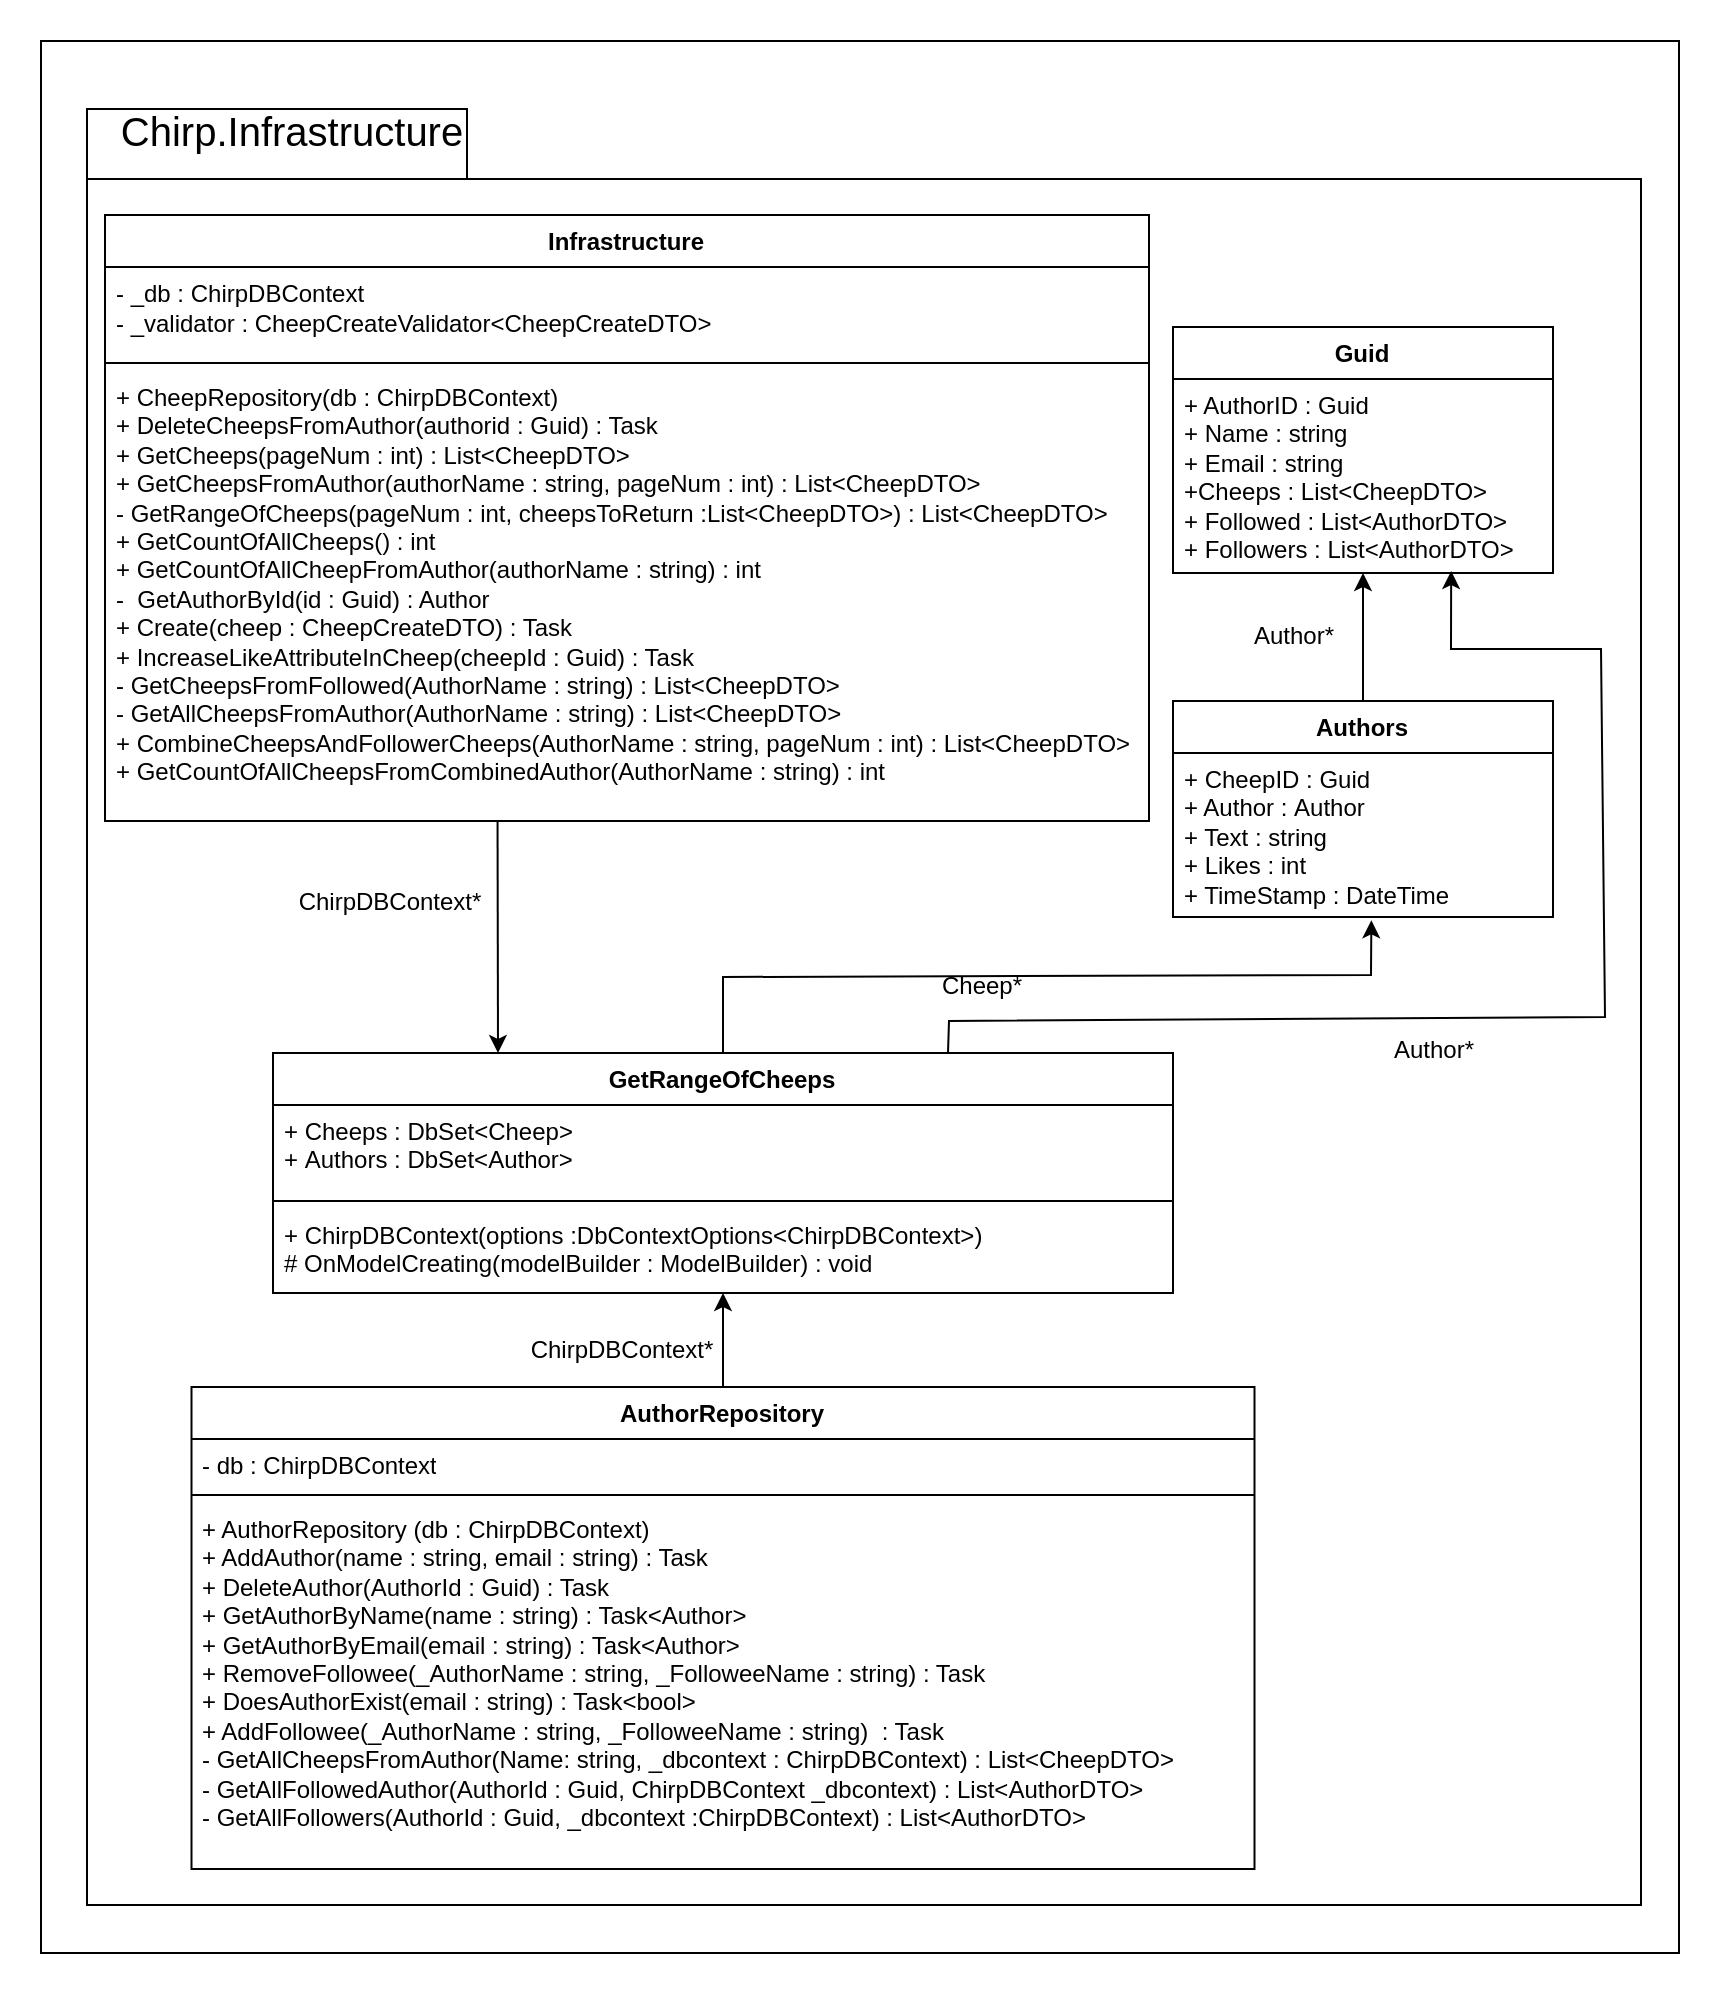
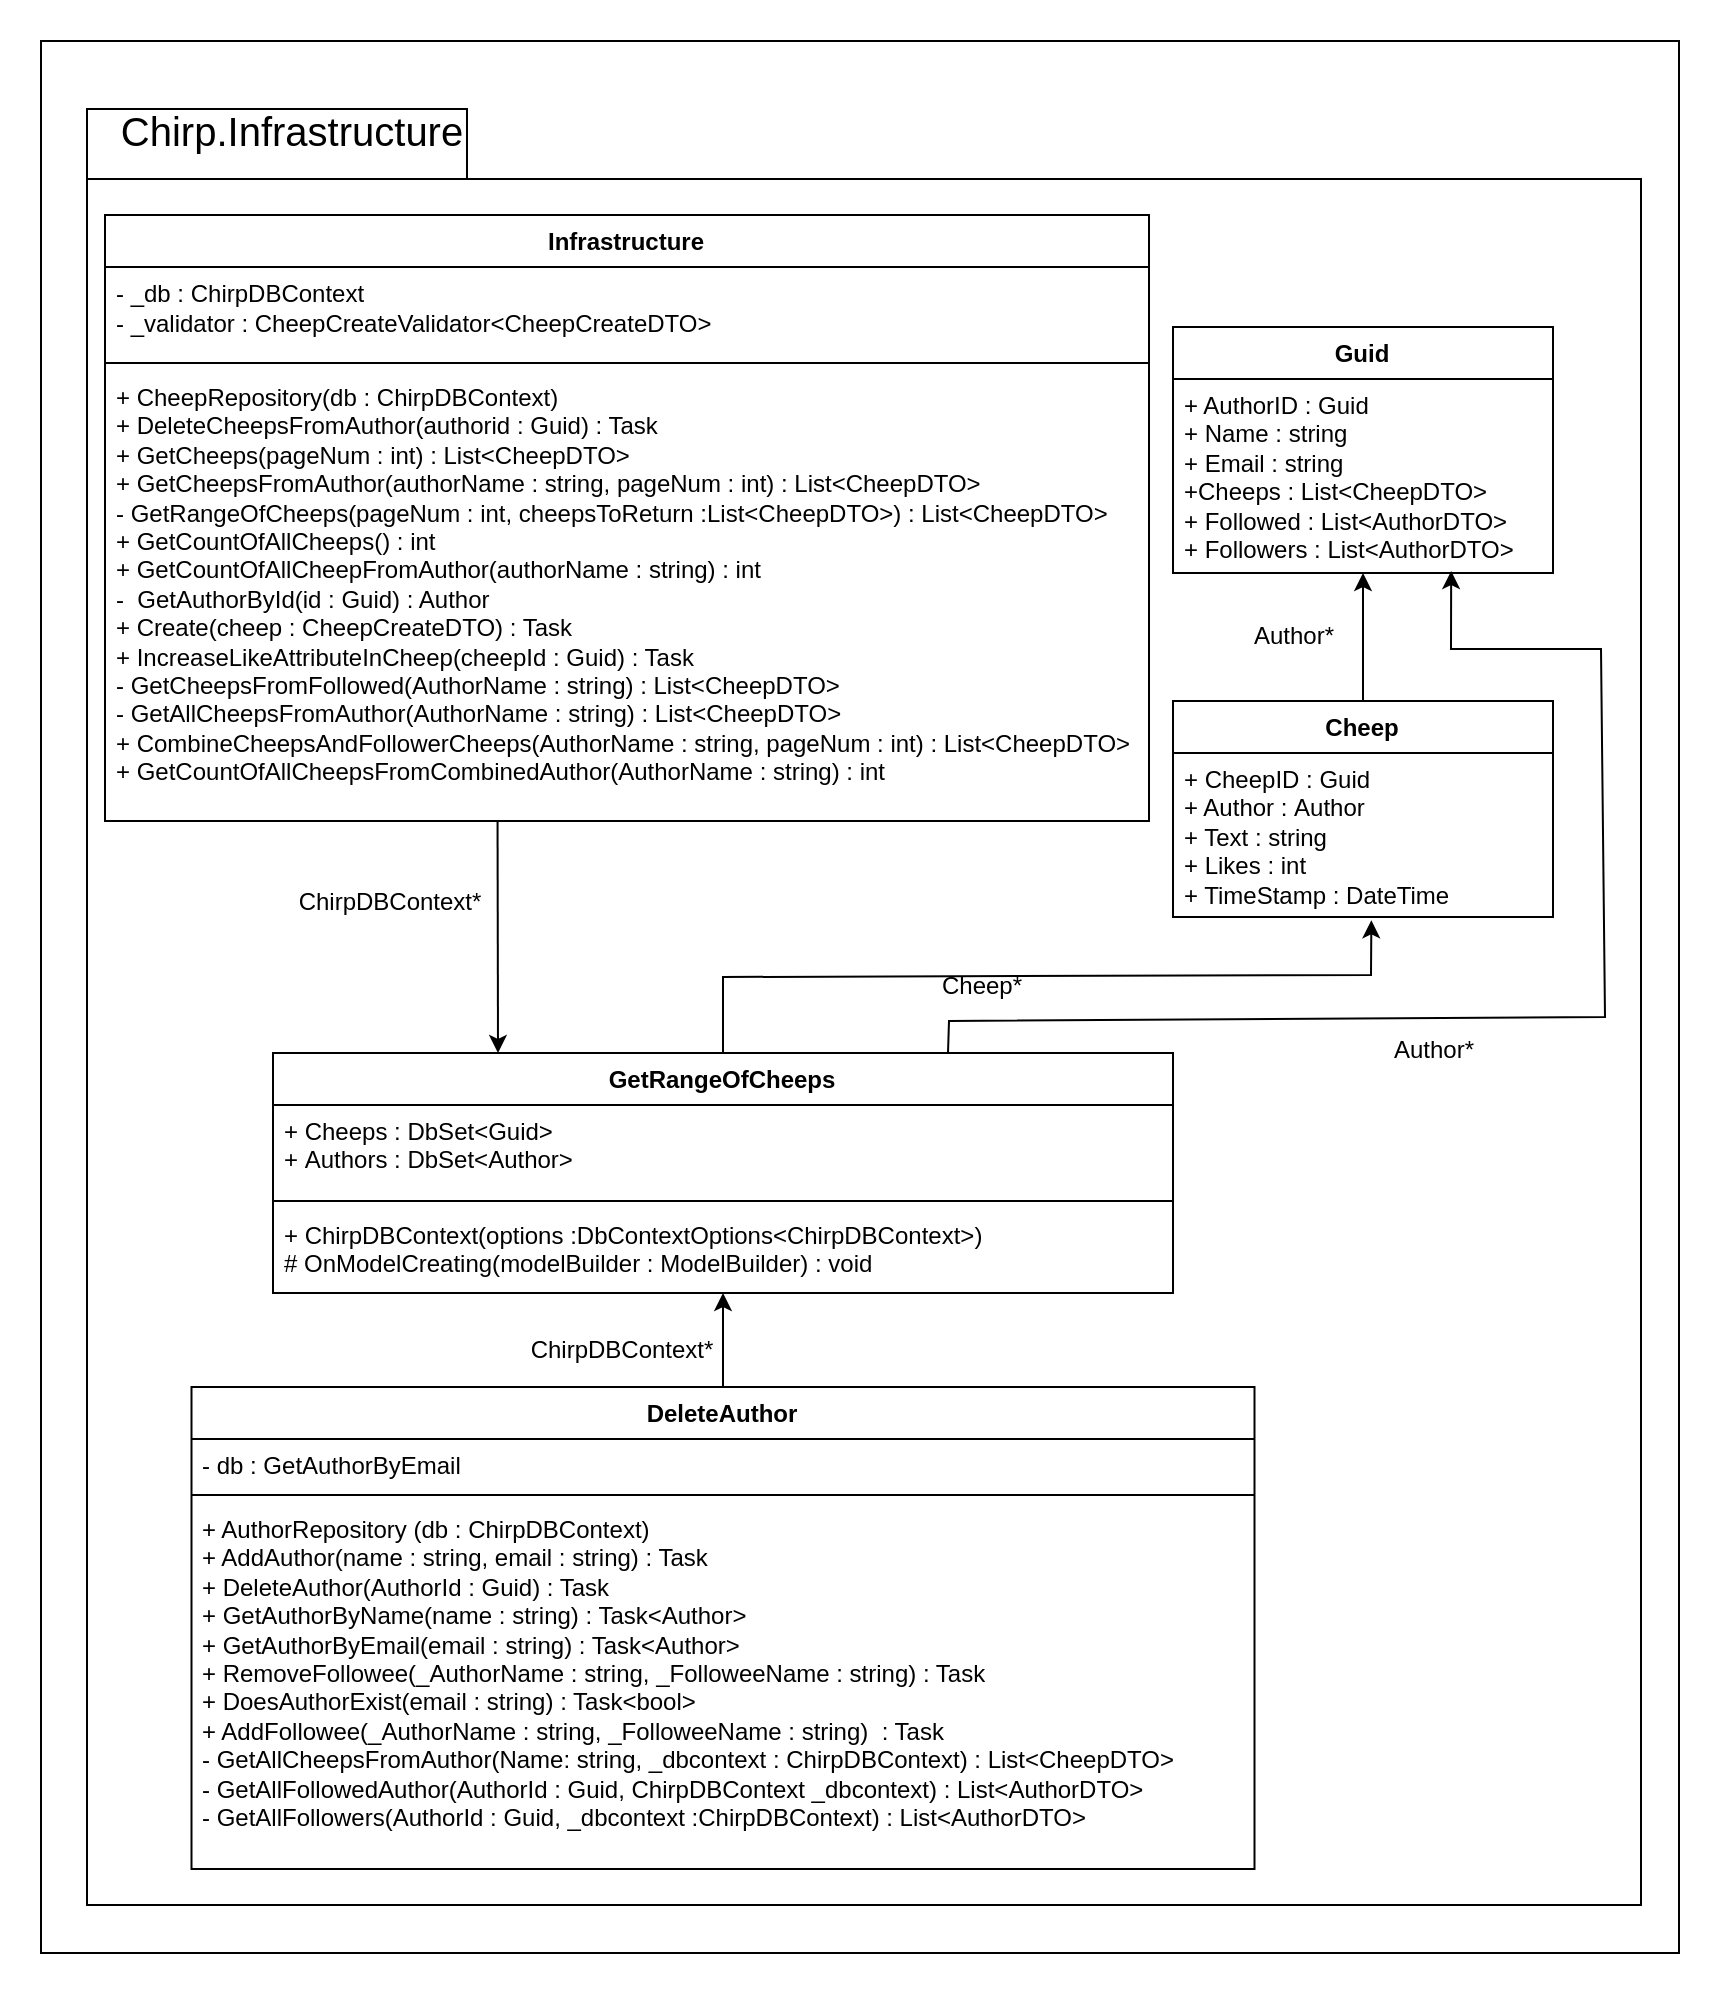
node "Authors": label "Authors" -> "Cheep"
node "+ Cheeps : DbSet<Cheep> + Authors : DbSet<Author>": label "+ Cheeps : DbSet<Cheep> + Authors : DbSet<Author>" -> "+ Cheeps : DbSet<Guid> + Authors : DbSet<Author>"
node "AuthorRepository": label "AuthorRepository" -> "DeleteAuthor"
node "- db : ChirpDBContext": label "- db : ChirpDBContext" -> "- db : GetAuthorByEmail"
